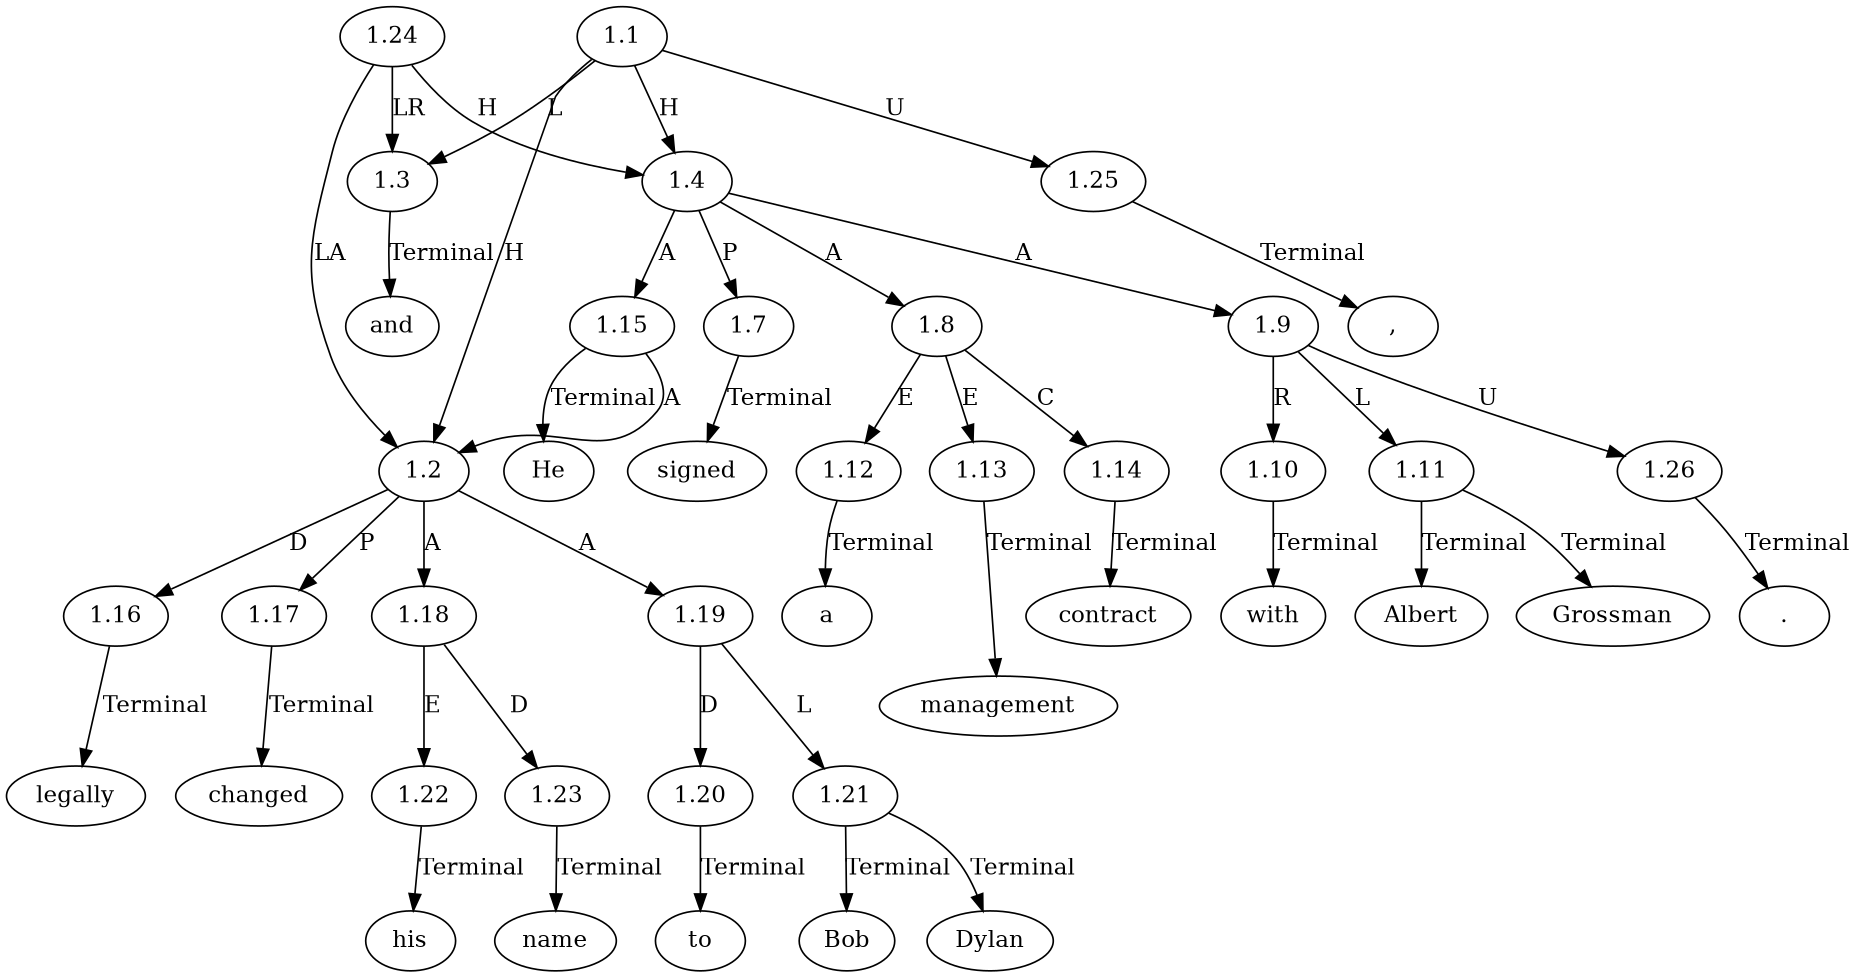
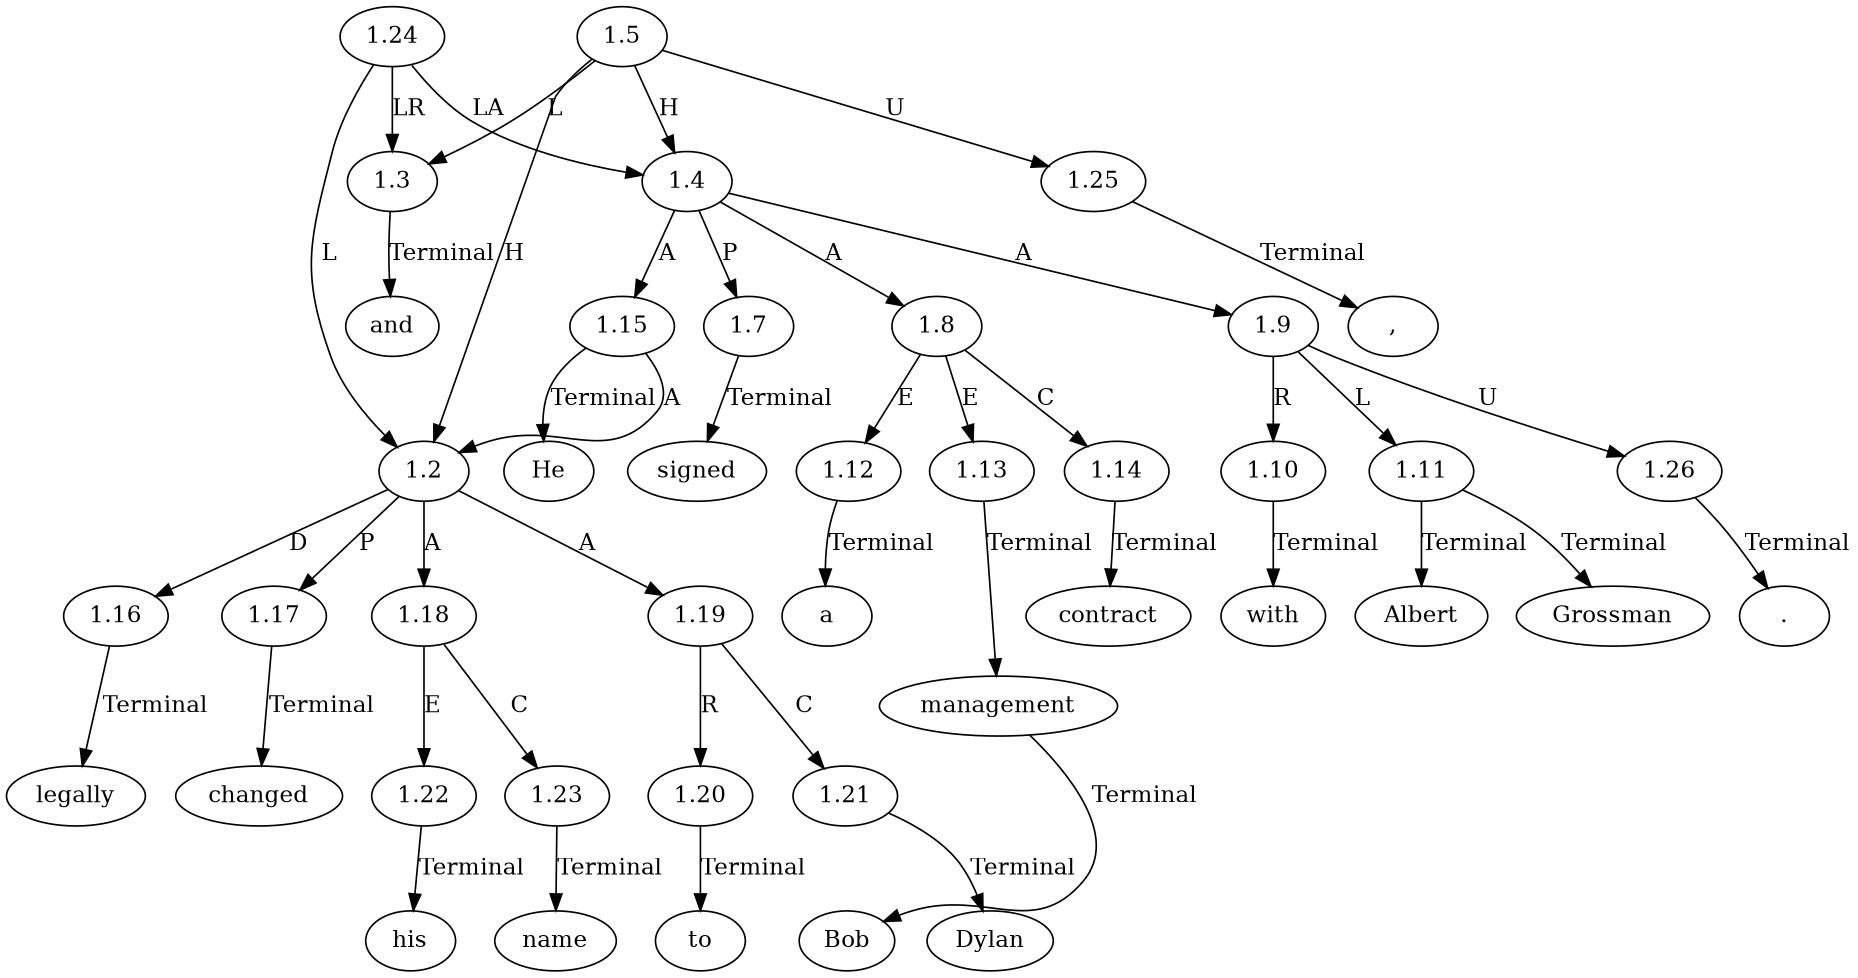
node "1.1": label "1.1" -> "1.5"
edge "1.24" -> "1.4": label "H" -> "LA"
edge "1.24" -> "1.2": label "LA" -> "L"
edge "1.18" -> "1.23": label "D" -> "C"
edge "1.19" -> "1.20": label "D" -> "R"
edge "1.19" -> "1.21": label "L" -> "C"
edge "1.21" -> "Bob": now "management" -> "Bob"
